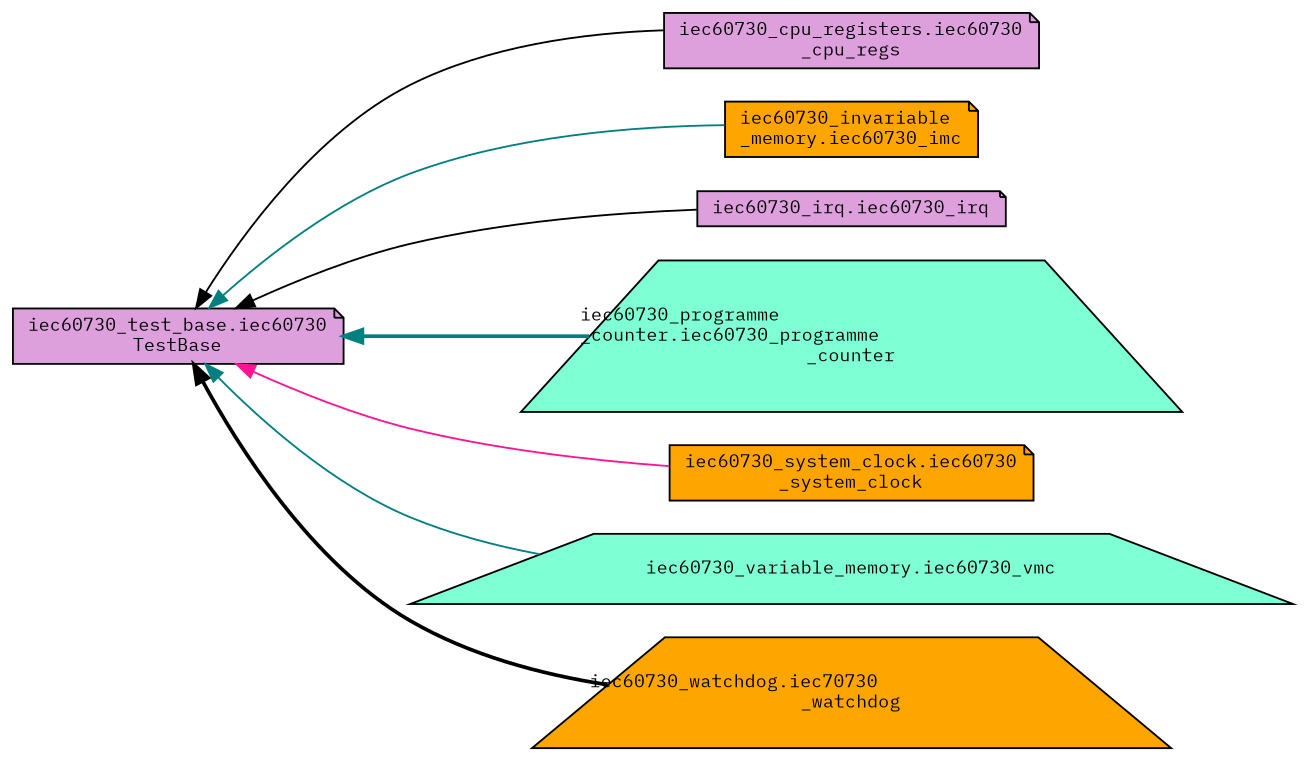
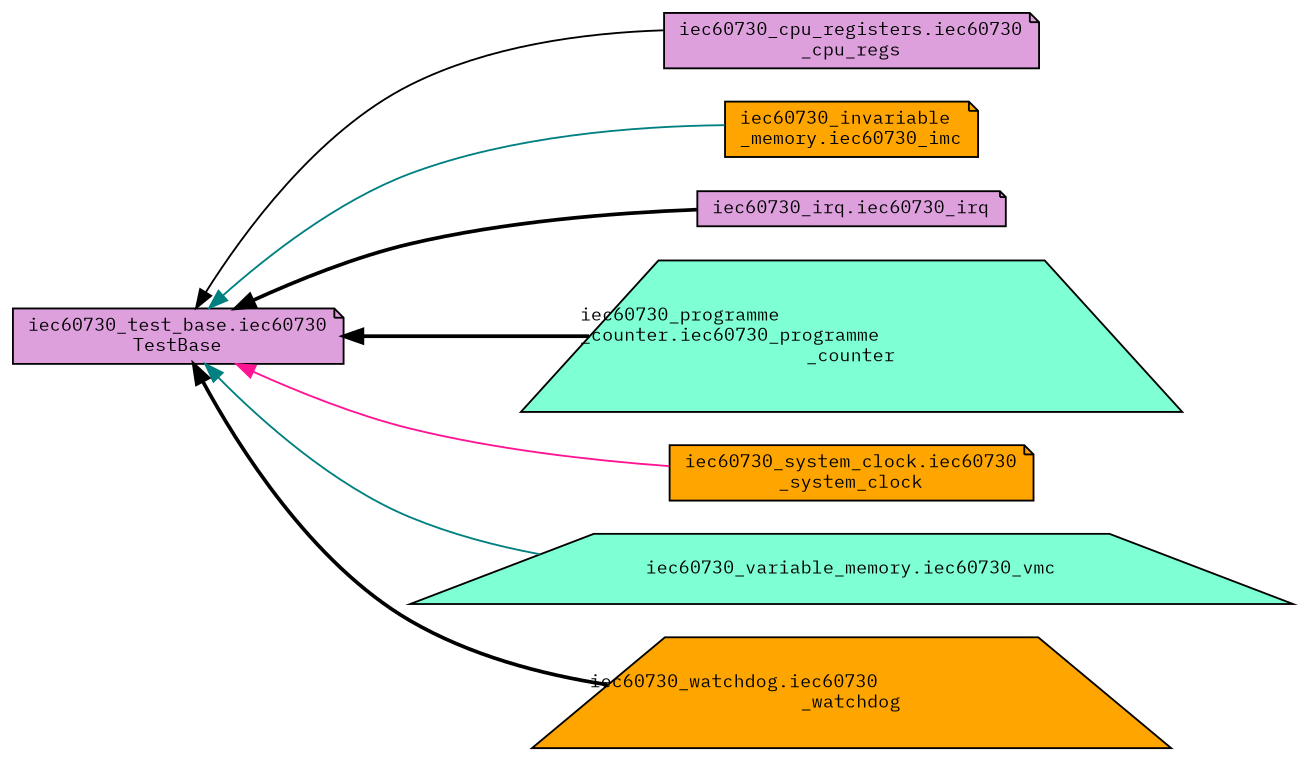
edge "iec60730_irq.iec60730_irq" -> "iec60730_test_base.iec60730 TestBase": style solid -> bold
edge "iec60730_programme _counter.iec60730_programme _counter" -> "iec60730_test_base.iec60730 TestBase": color teal -> black
node "iec60730_watchdog.iec70730 _watchdog": label "iec60730_watchdog.iec70730 _watchdog" -> "iec60730_watchdog.iec60730 _watchdog"
